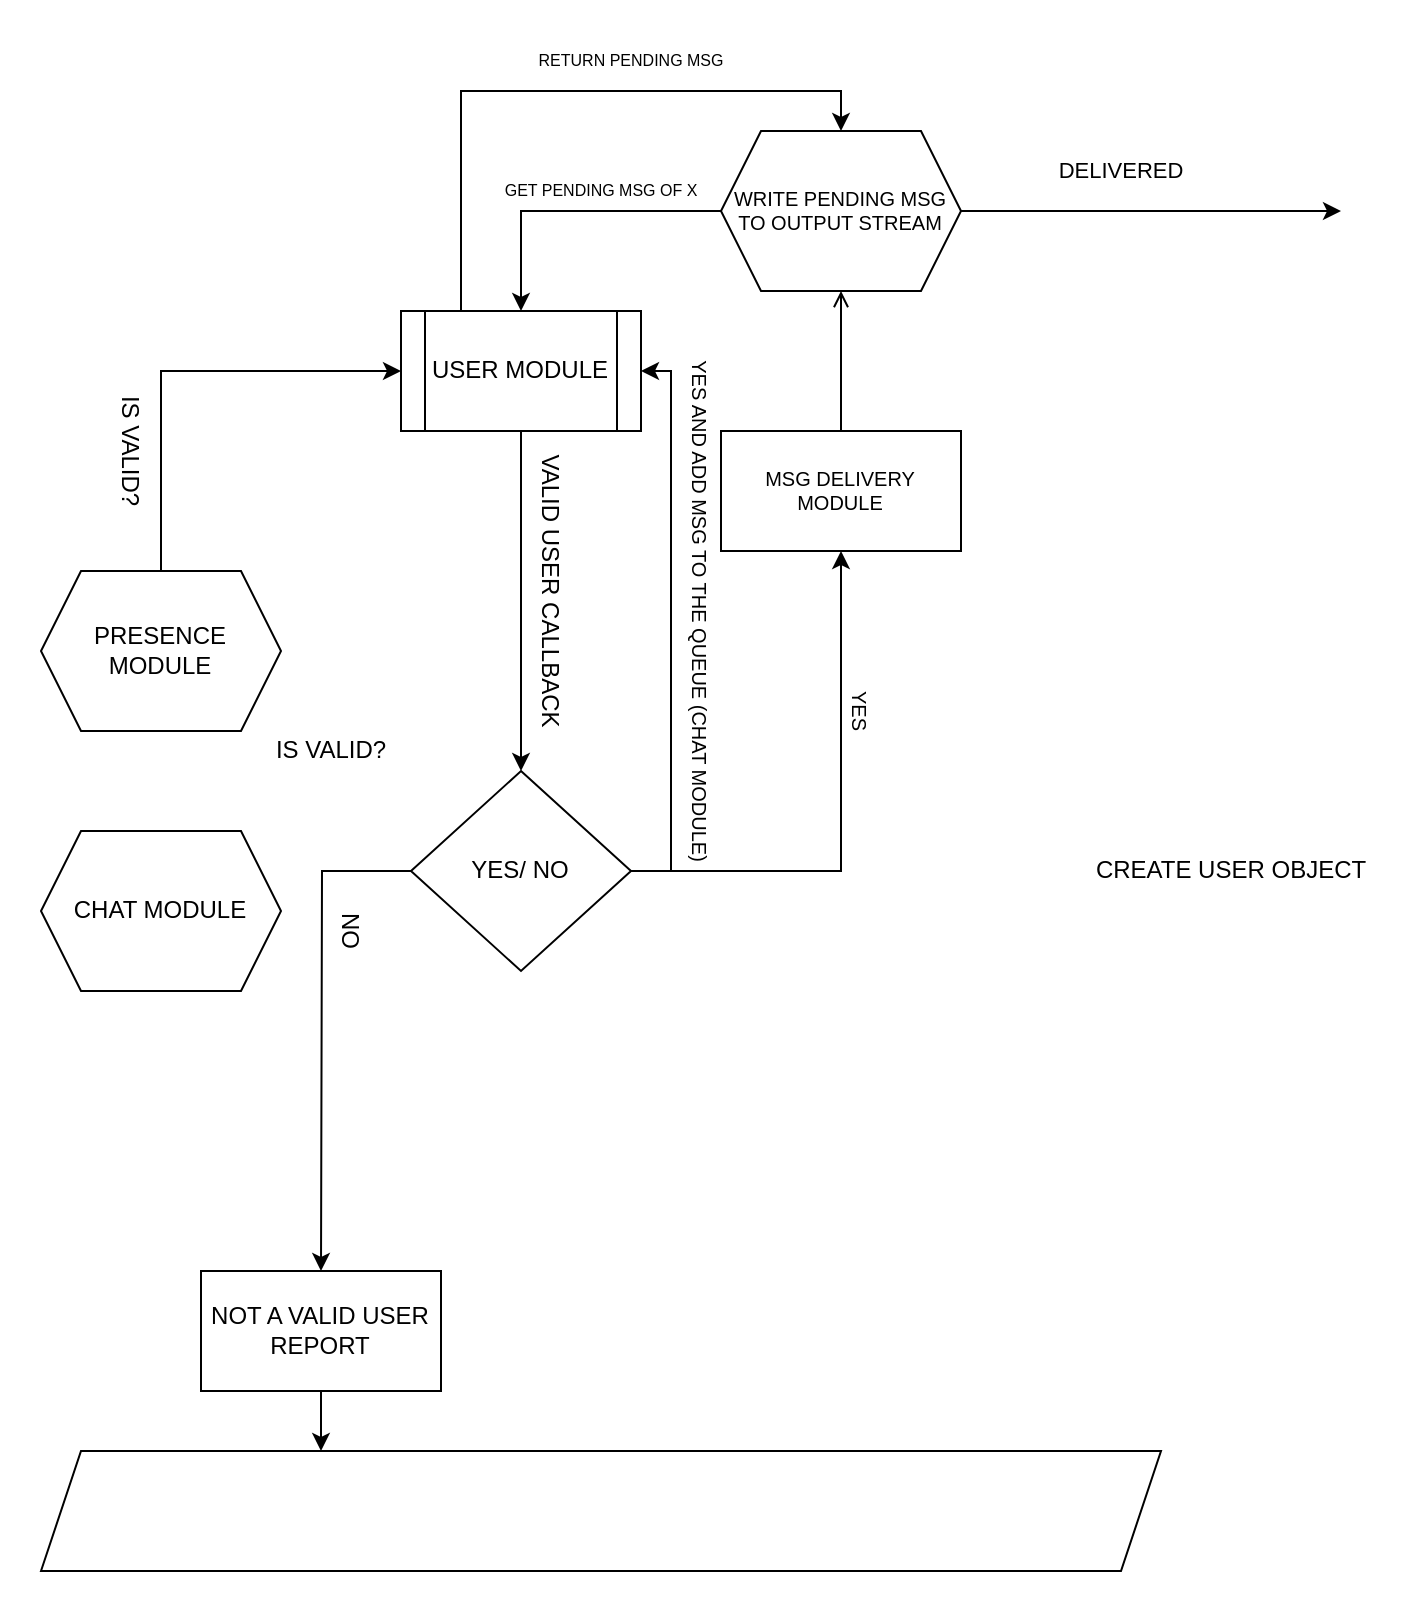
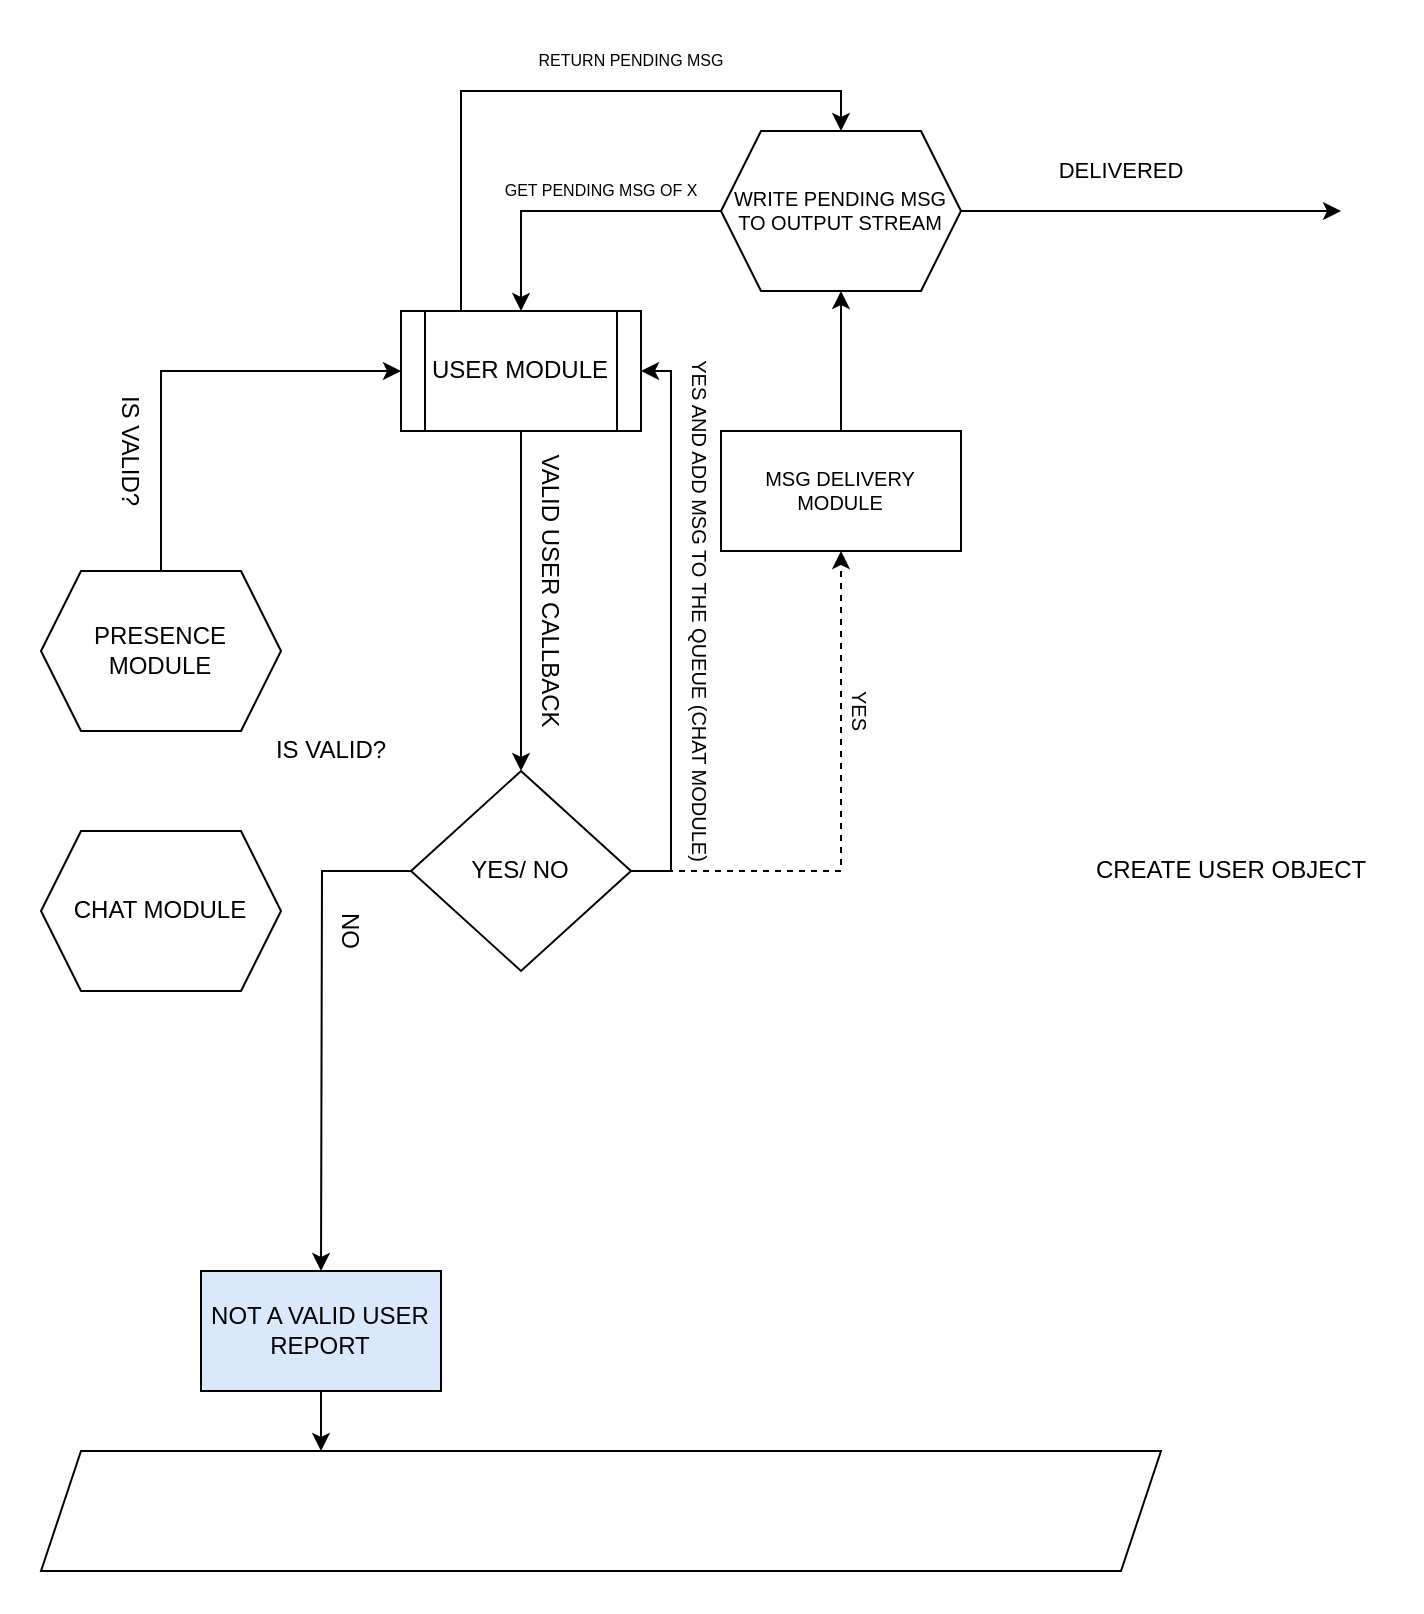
edge "MSG DELIVERY MODULE" -> "WRITE PENDING MSG TO OUTPUT STREAM": arrowhead open -> classic
edge "YES/ NO" -> "MSG DELIVERY MODULE": style solid -> dashed
node "NOT A VALID USER REPORT": fillcolor #ffffff -> #dae8fc
